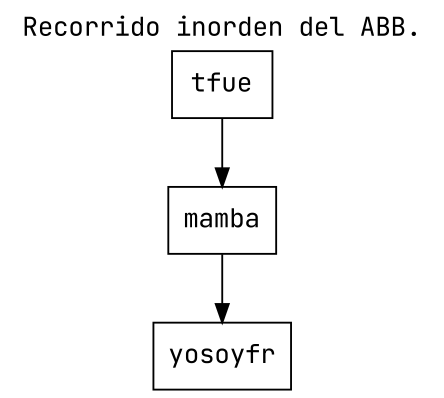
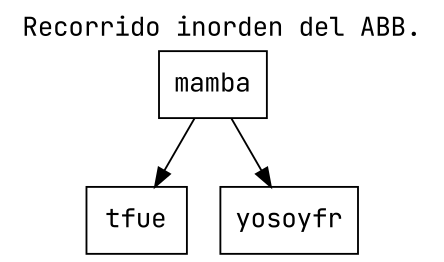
edge "tfue" -> "mamba": reversed
